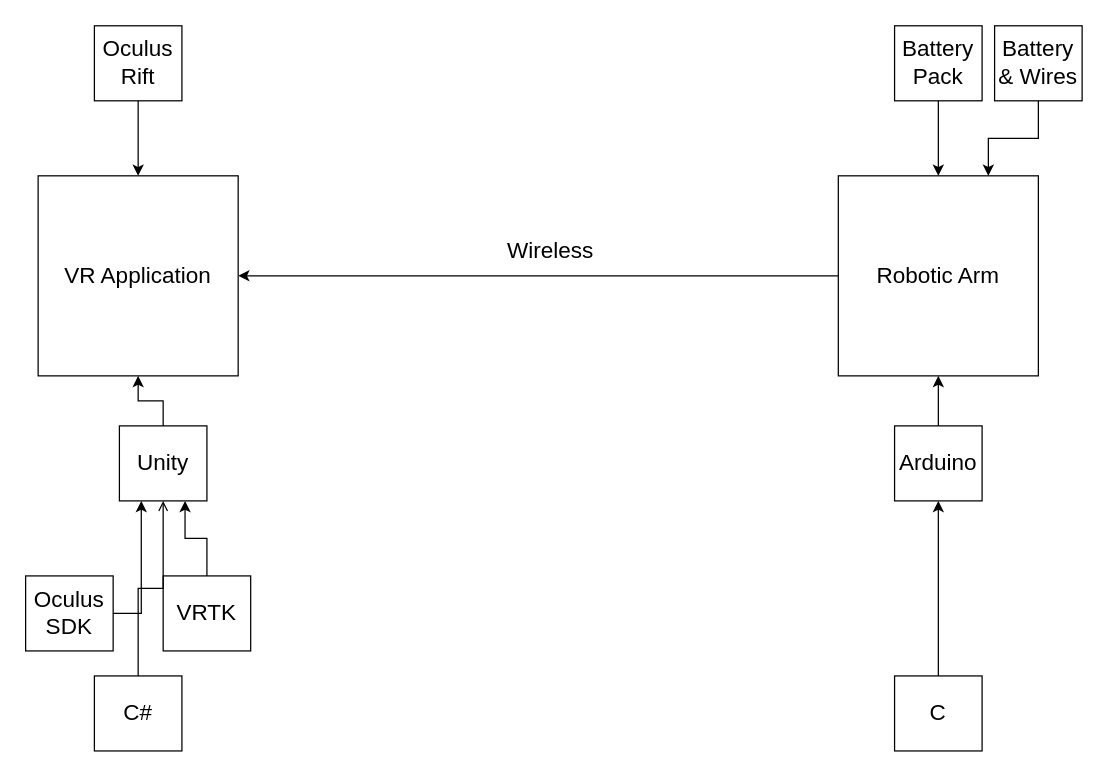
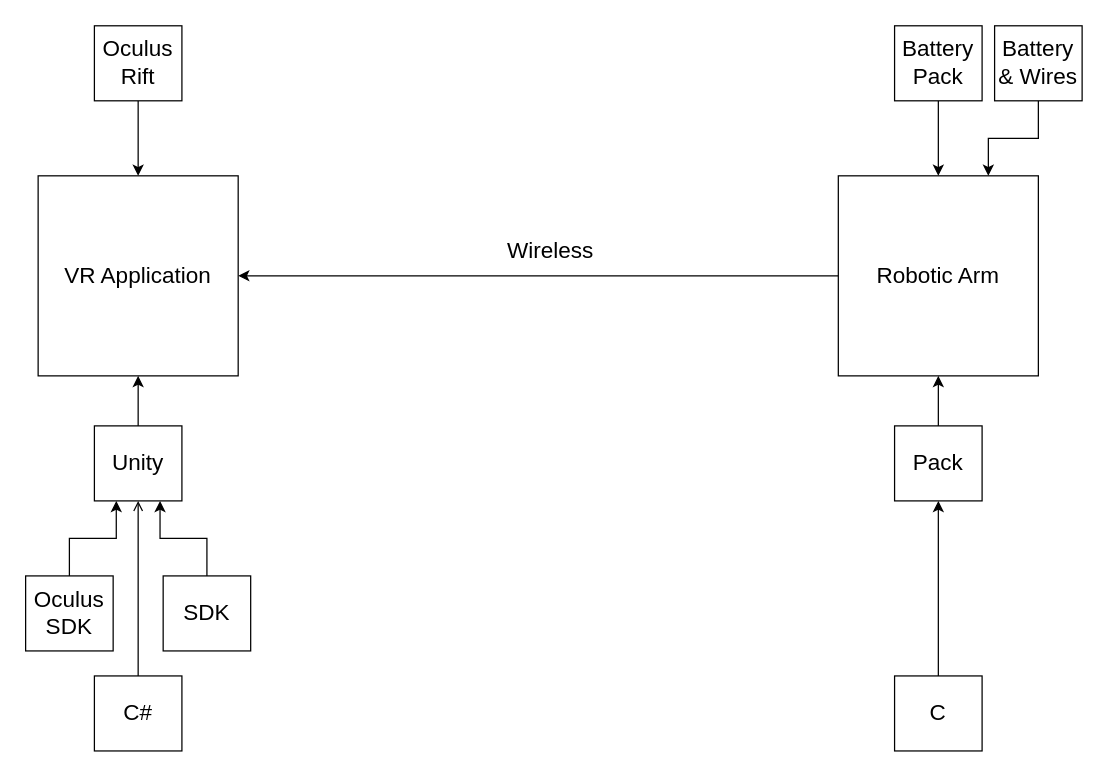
node "Unity": moved (163, 463) -> (138, 463)
node "Arduino": label "Arduino" -> "Pack"
node "VRTK": label "VRTK" -> "SDK"
